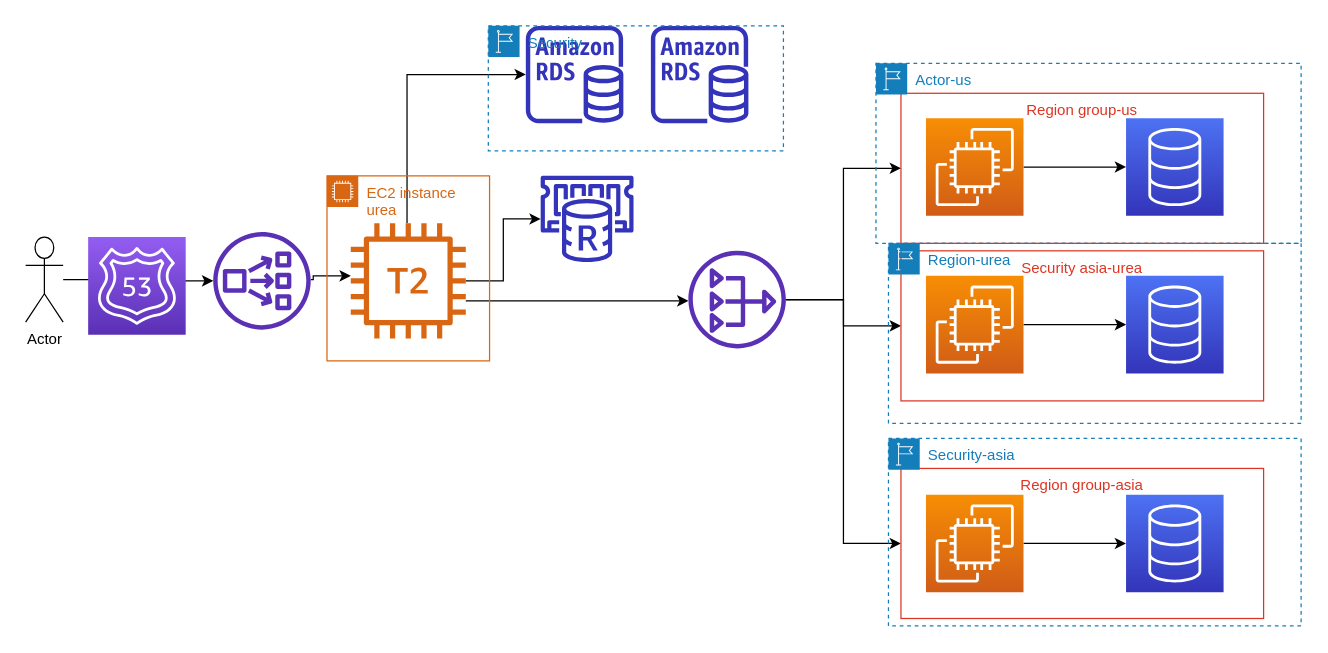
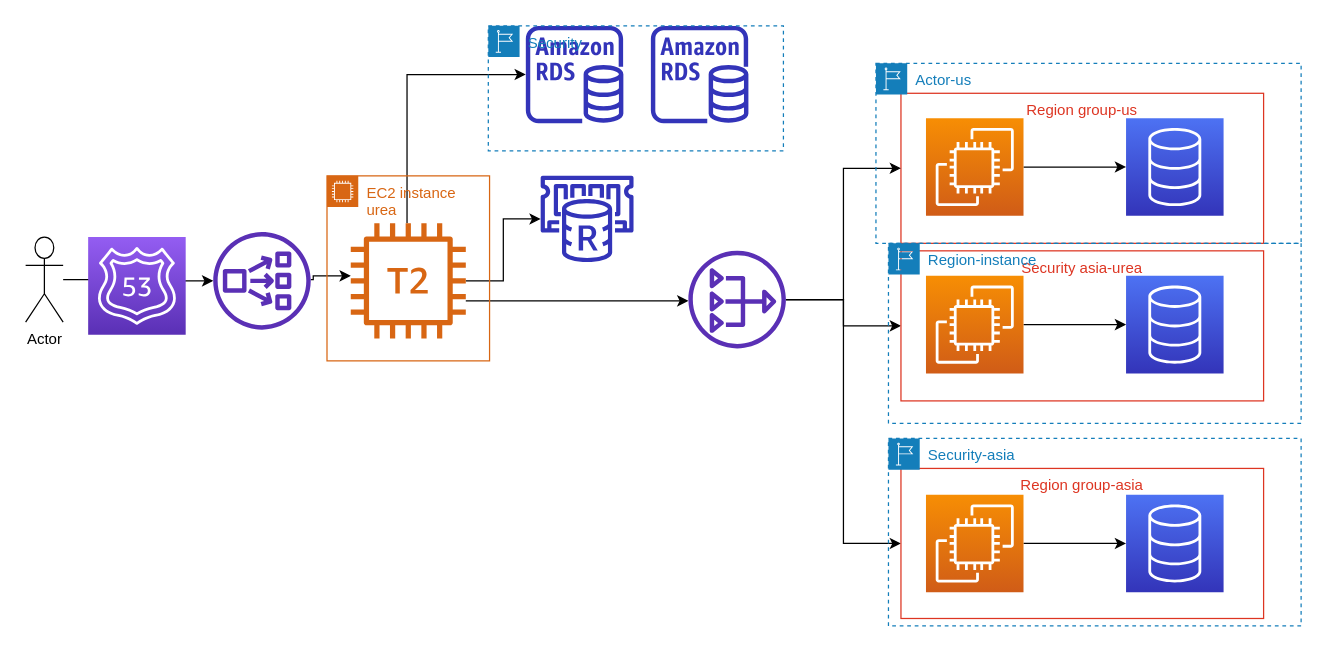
node "Region-urea": label "Region-urea" -> "Region-instance"
